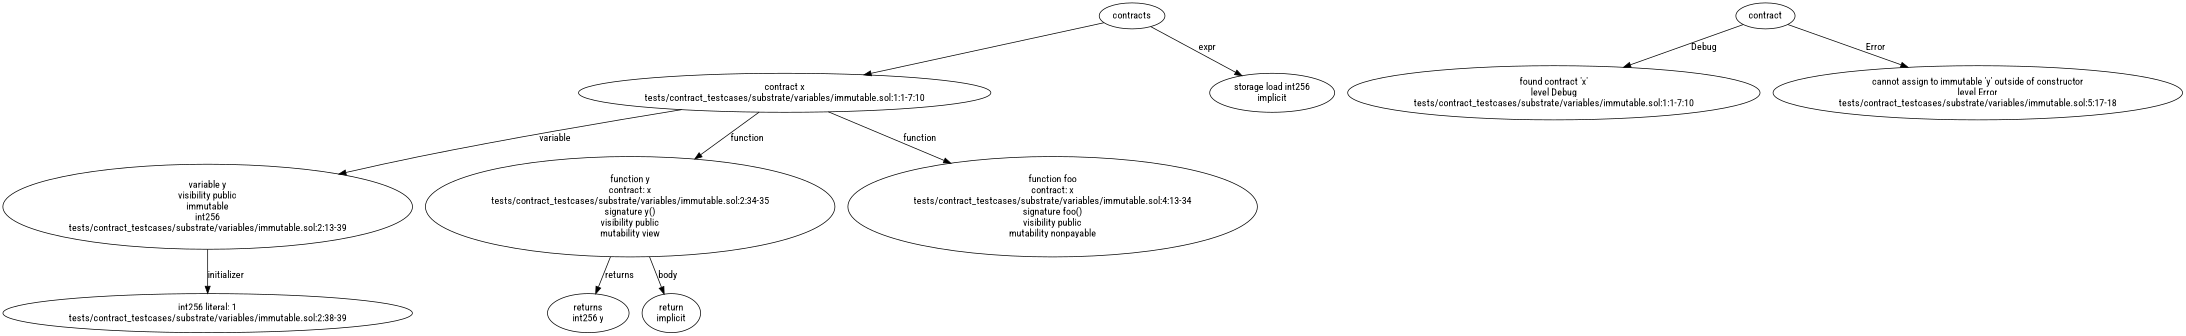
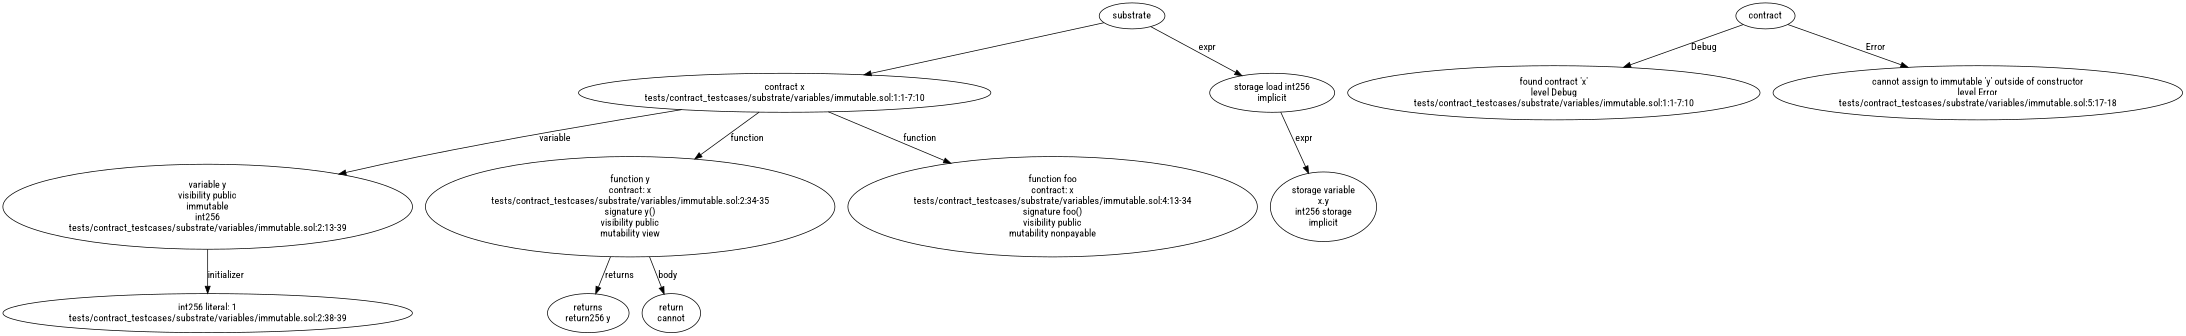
node "contracts": label "contracts" -> "substrate"
node "storage variable x.y int256 storage implicit": added
node "returns int256 y": label "returns int256 y" -> "returns return256 y"
node "return implicit": label "return implicit" -> "return cannot"
